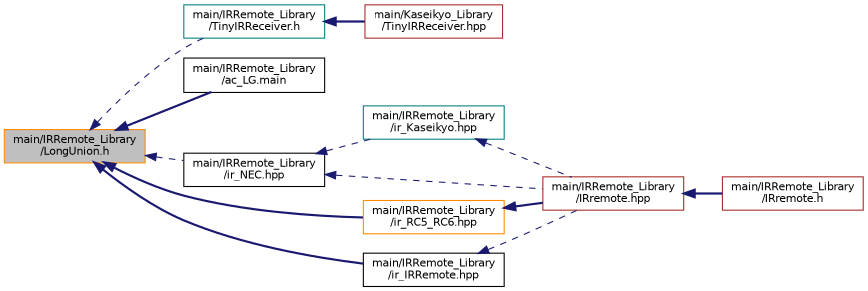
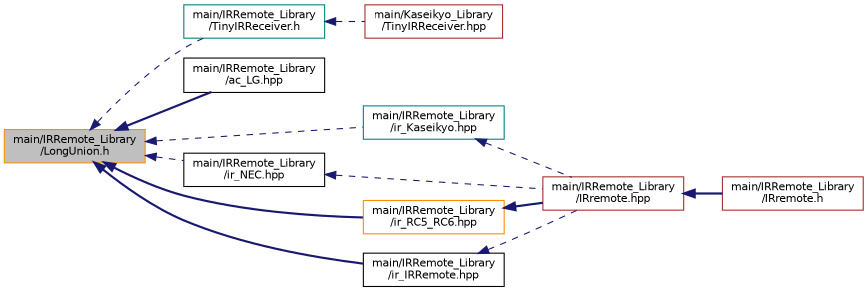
edge "main/Kaseikyo_Library /TinyIRReceiver.hpp" -> "main/IRRemote_Library /TinyIRReceiver.h": style bold -> dashed
node "main/IRRemote_Library /ac_LG.main": label "main/IRRemote_Library /ac_LG.main" -> "main/IRRemote_Library /ac_LG.hpp"
edge "main/IRRemote_Library /ir_Kaseikyo.hpp" -> "main/IRRemote_Library /ir_NEC.hpp": now "main/IRRemote_Library /ir_Kaseikyo.hpp" -> "main/IRRemote_Library /LongUnion.h"
